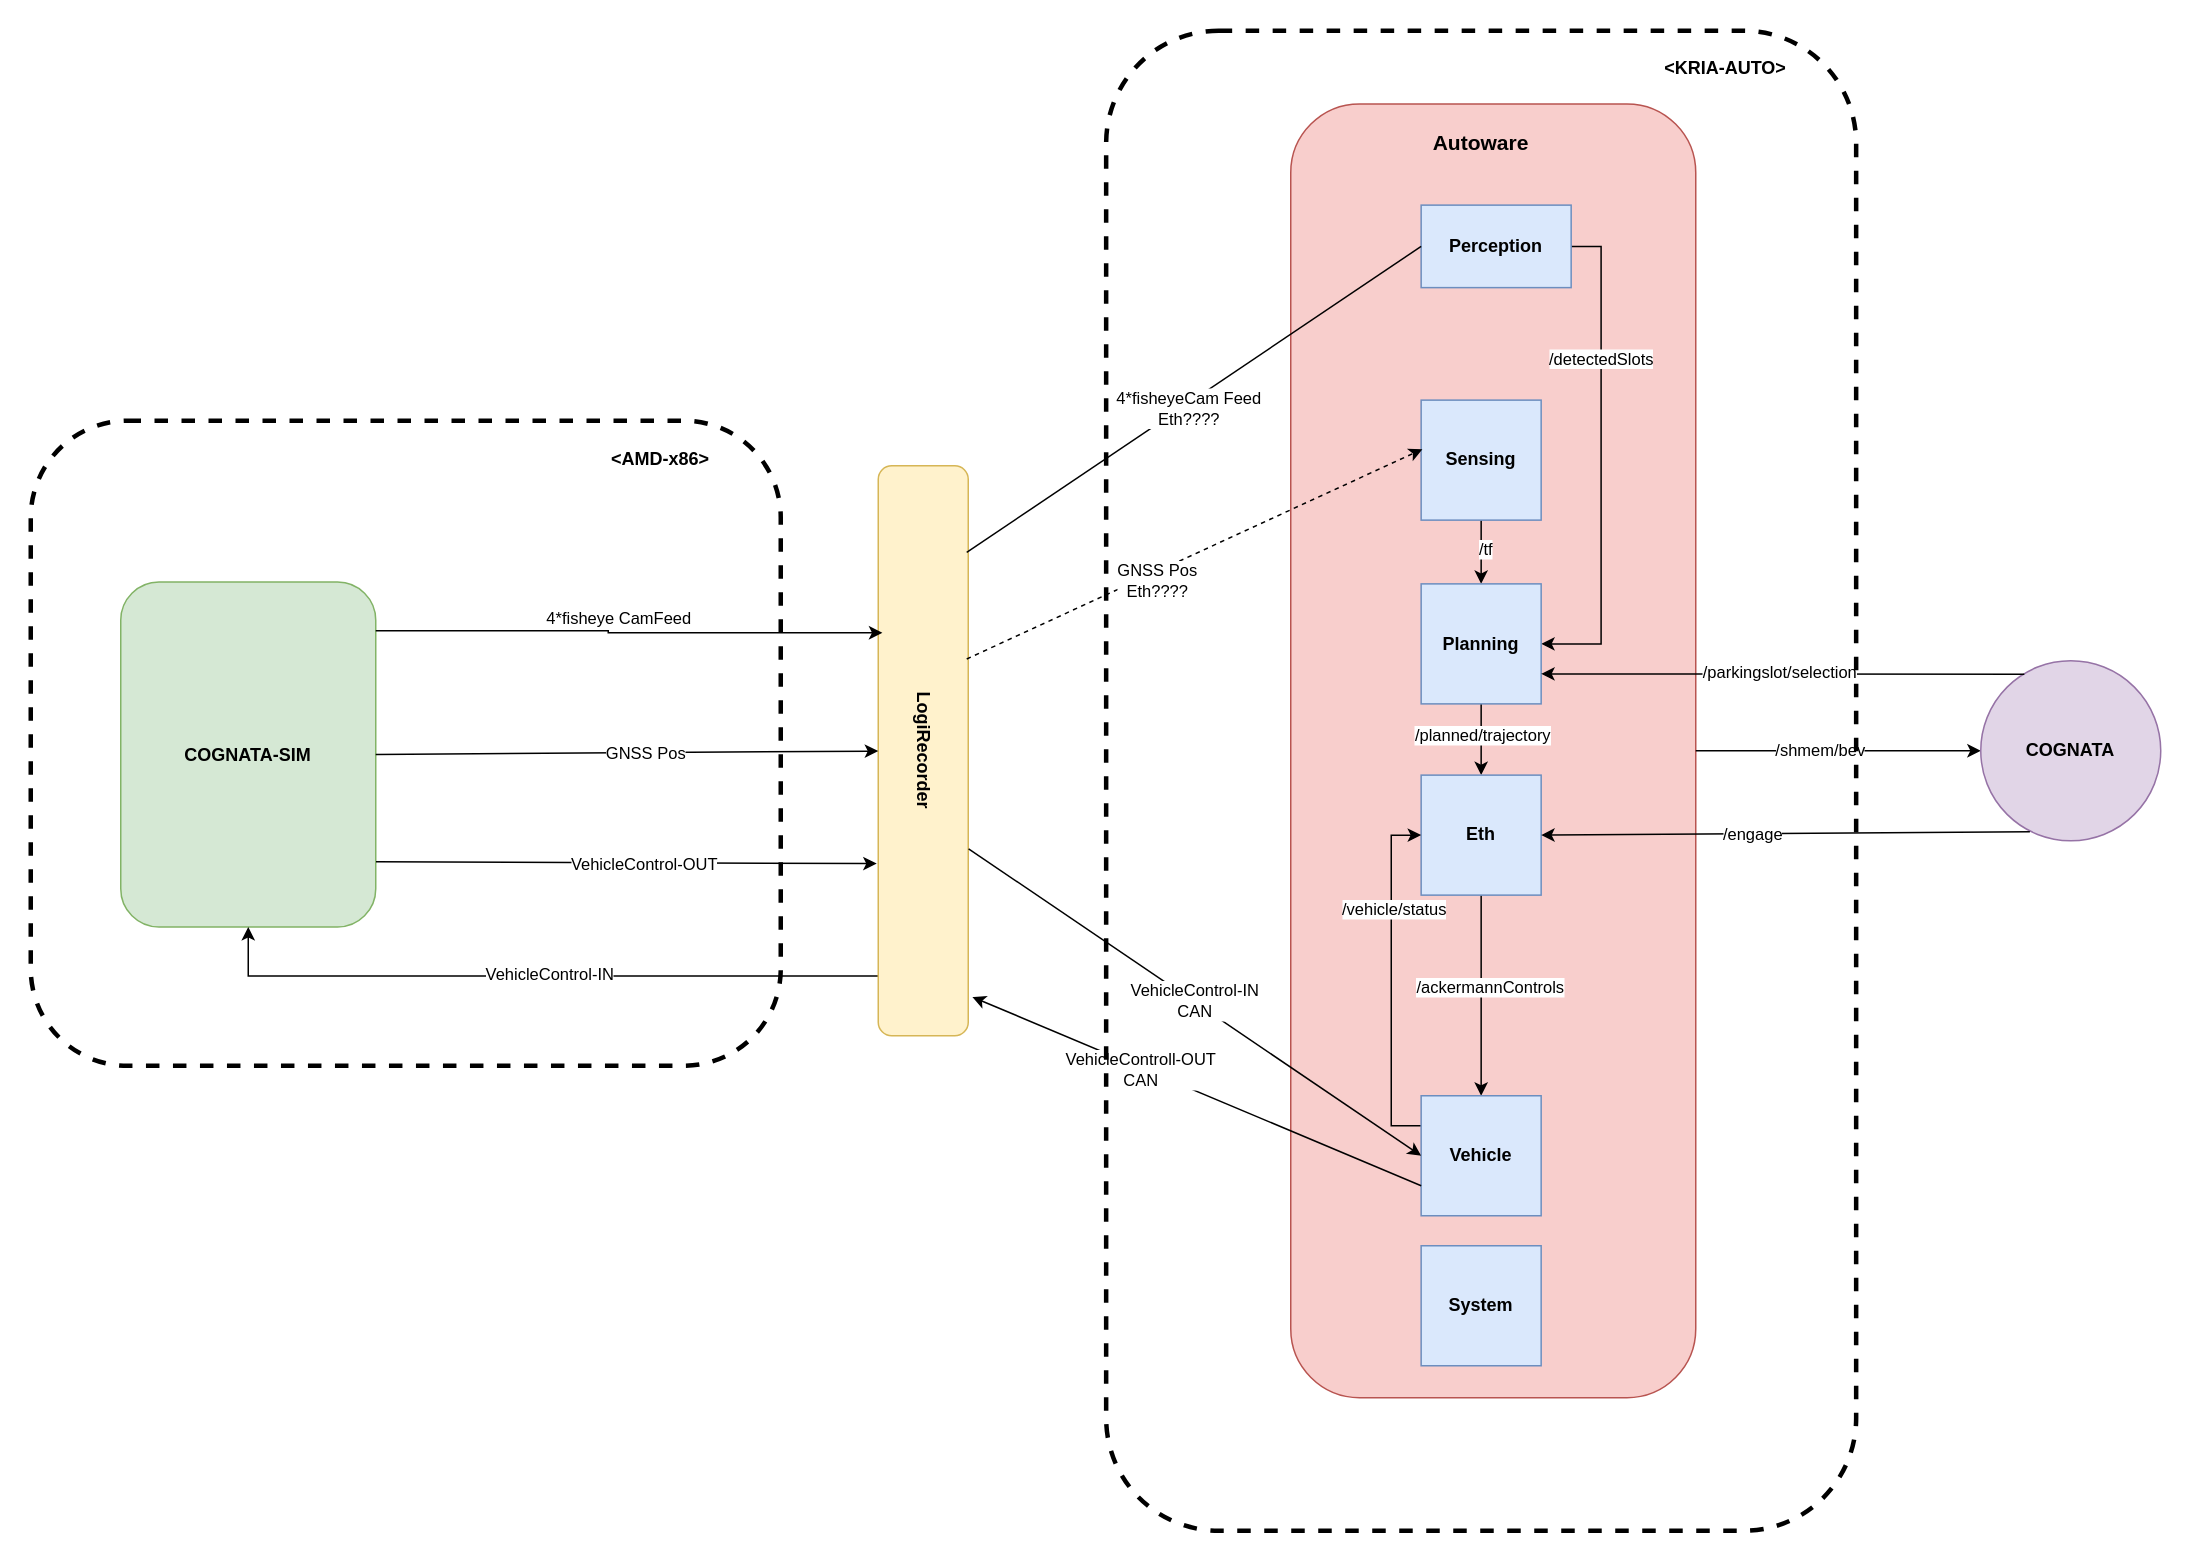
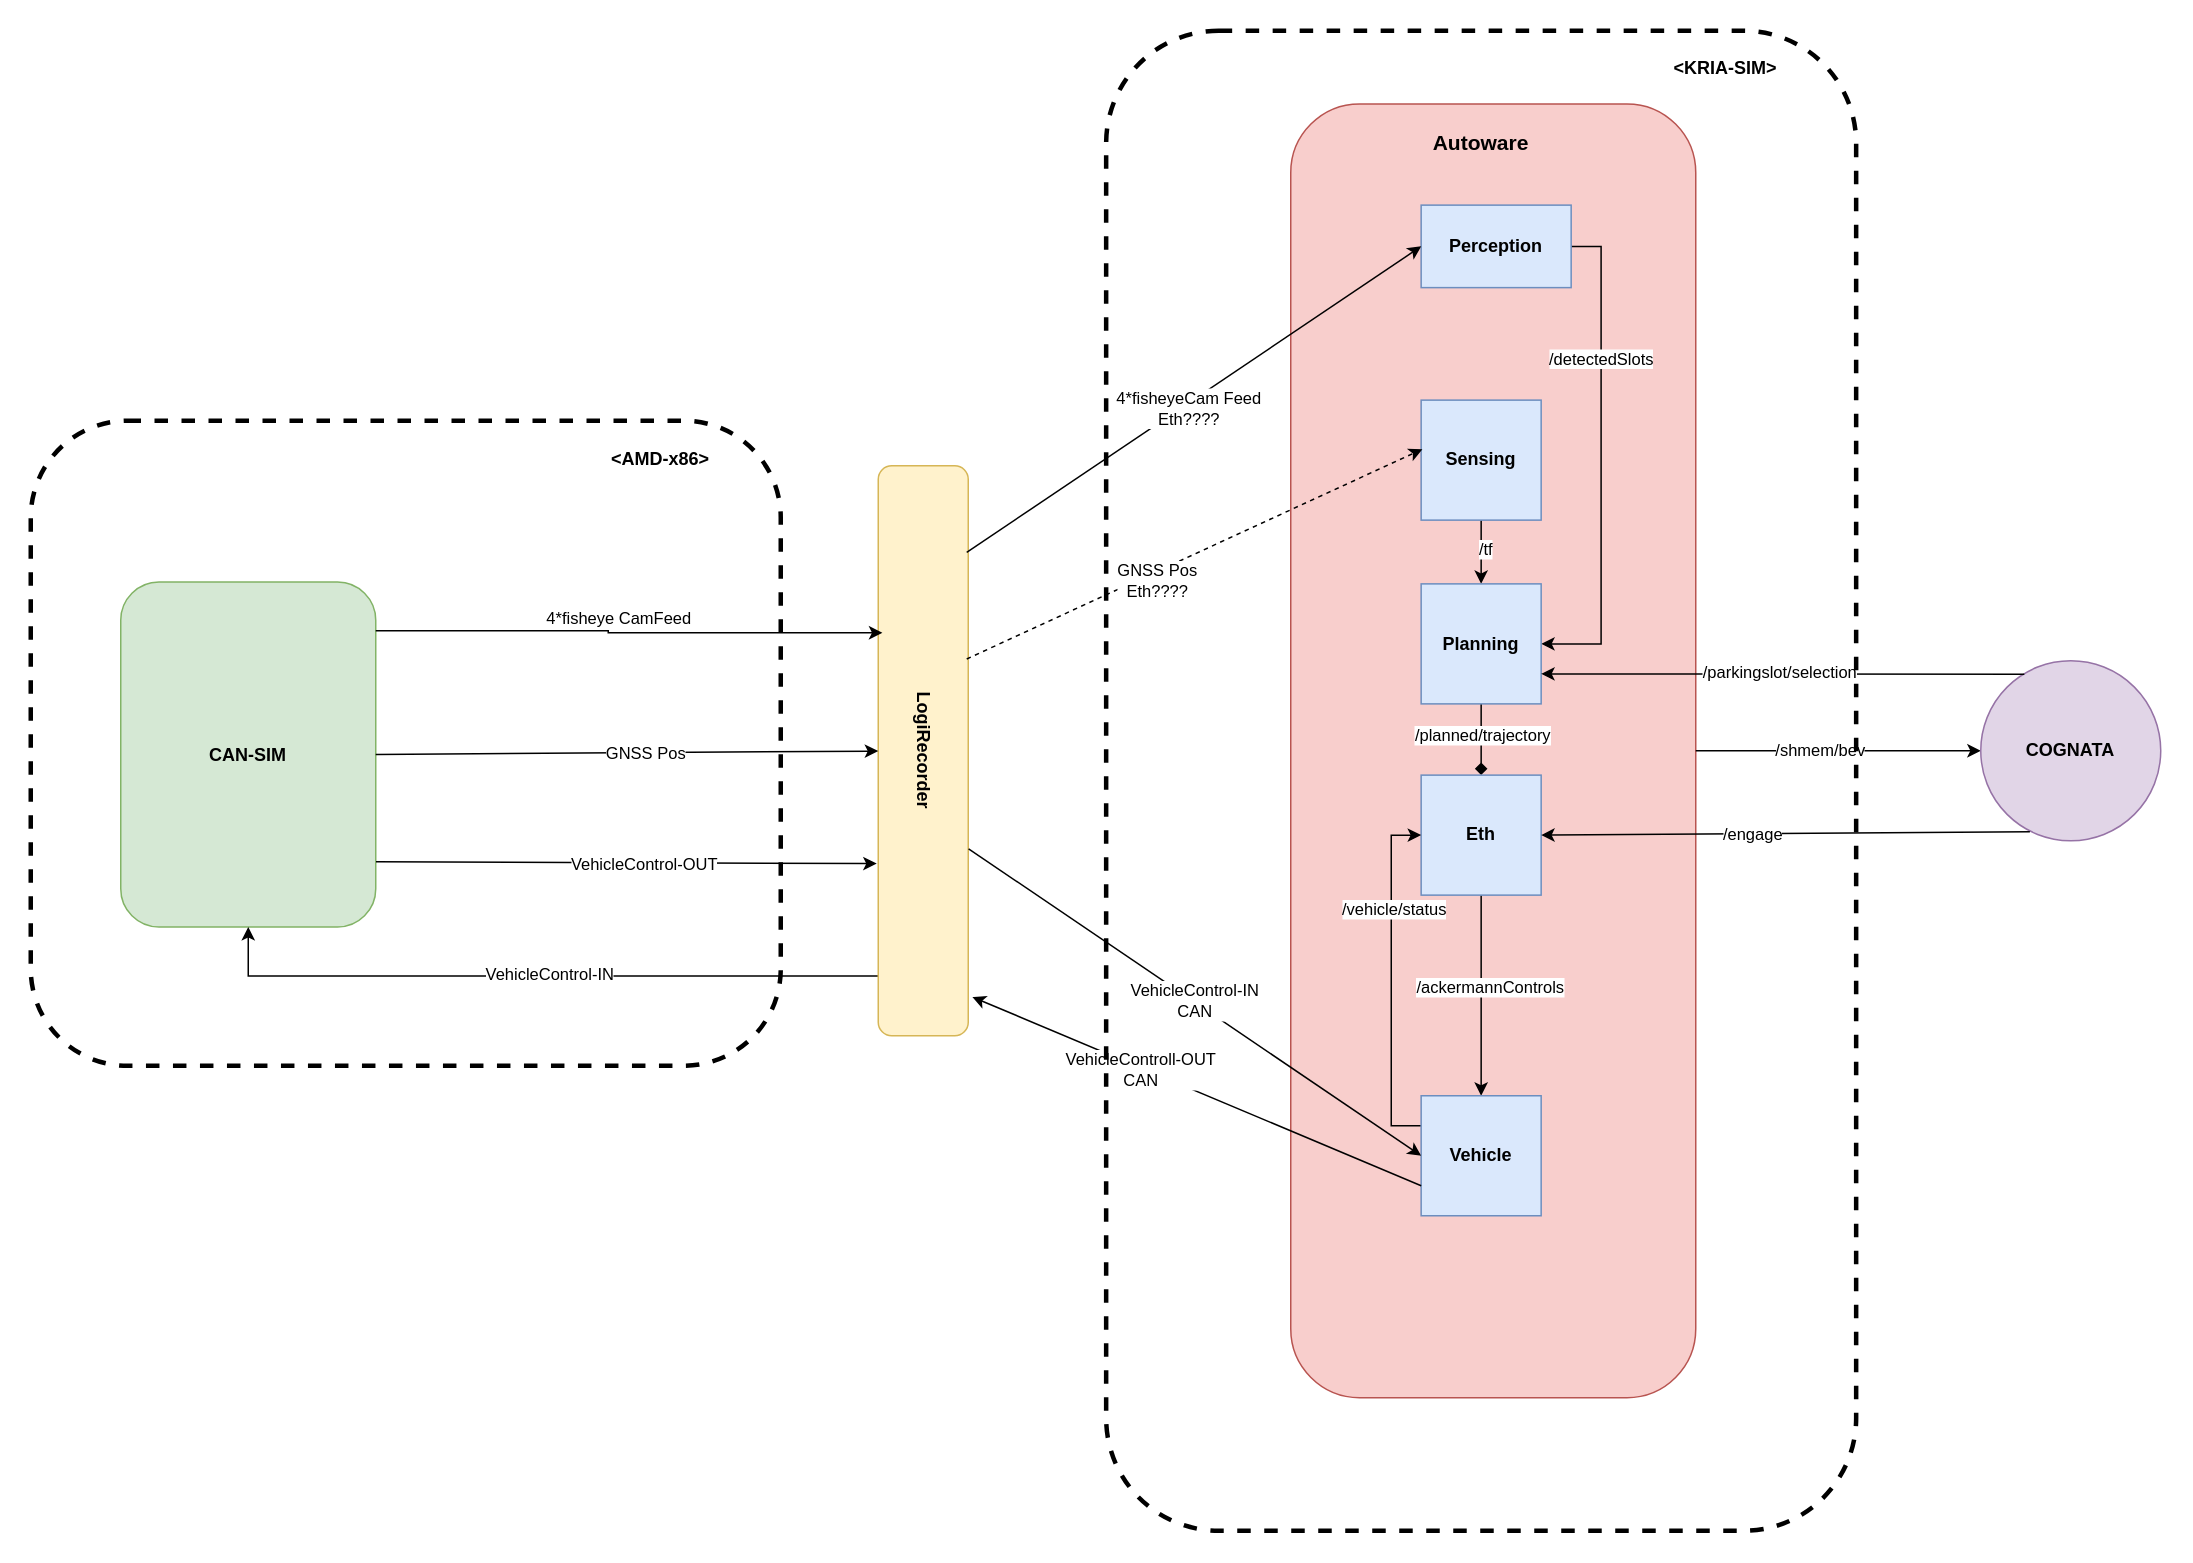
node "<KRIA-AUTO>": label "<KRIA-AUTO>" -> "<KRIA-SIM>"
edge "Perception" -- "LogiRecorder": arrowhead none -> classic
node "COGNATA-SIM": label "COGNATA-SIM" -> "CAN-SIM"
edge "Planning" -> "Eth": arrowhead classic -> diamond
node "System": removed
